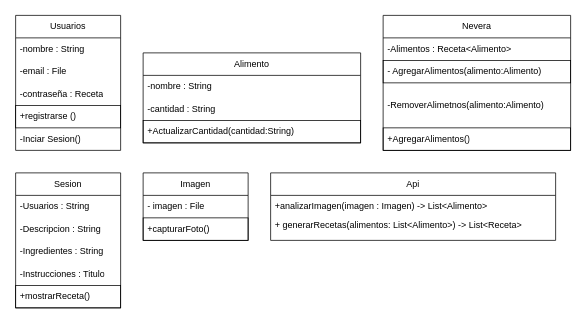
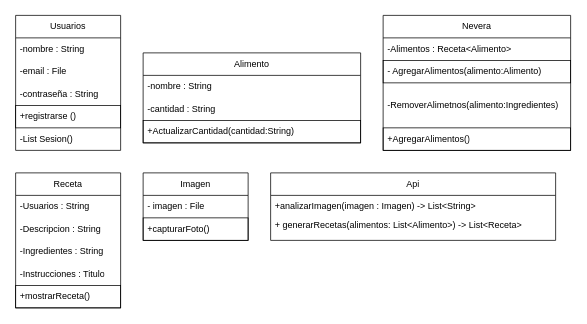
node "-contraseña : Receta": label "-contraseña : Receta" -> "-contraseña : String"
node "-RemoverAlimetnos(alimento:Alimento)": label "-RemoverAlimetnos(alimento:Alimento)" -> "-RemoverAlimetnos(alimento:Ingredientes)"
node "-Inciar Sesion()": label "-Inciar Sesion()" -> "-List Sesion()"
node "Sesion": label "Sesion" -> "Receta"
node "+analizarImagen(imagen : Imagen) -> List<Alimento>": label "+analizarImagen(imagen : Imagen) -> List<Alimento>" -> "+analizarImagen(imagen : Imagen) -> List<String>"
